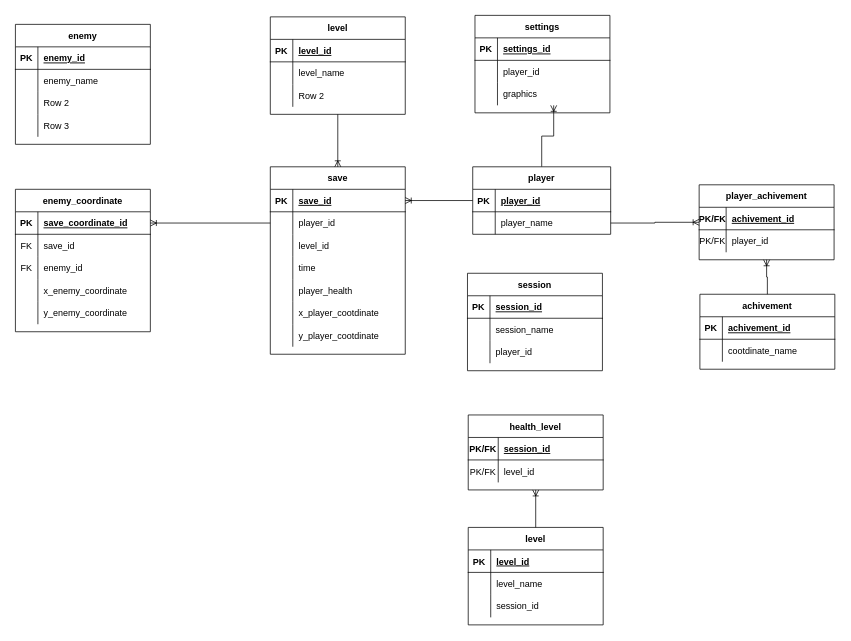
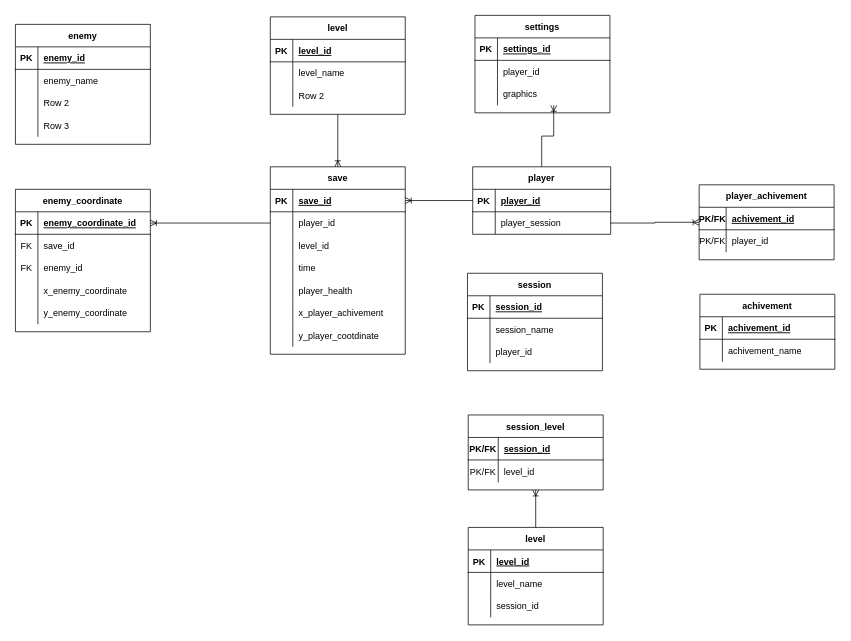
node "save_coordinate_id": label "save_coordinate_id" -> "enemy_coordinate_id"
node "player_name": label "player_name" -> "player_session"
edge "achivement" -> "player_achivement": removed
node "x_player_cootdinate": label "x_player_cootdinate" -> "x_player_achivement"
node "cootdinate_name": label "cootdinate_name" -> "achivement_name"
node "health_level": label "health_level" -> "session_level"
